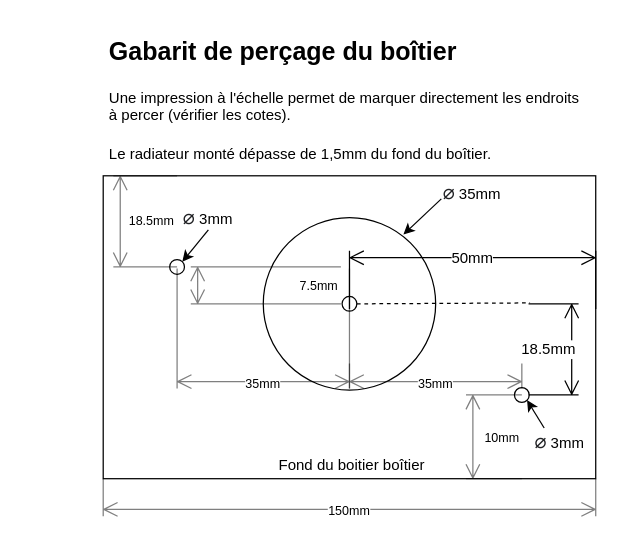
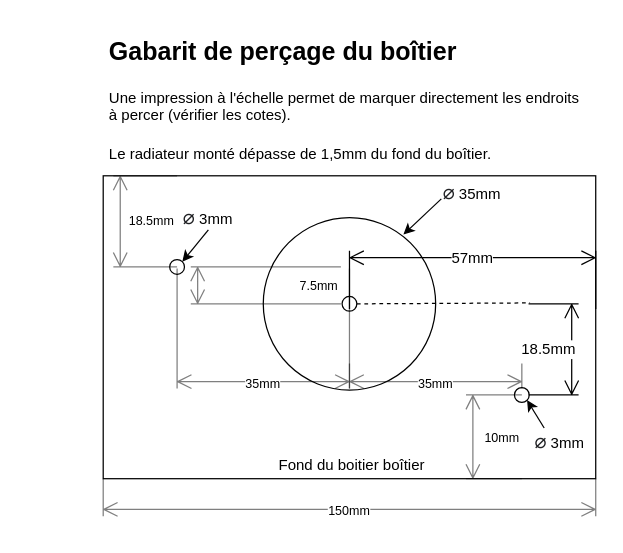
node "50mm": label "50mm" -> "57mm"
